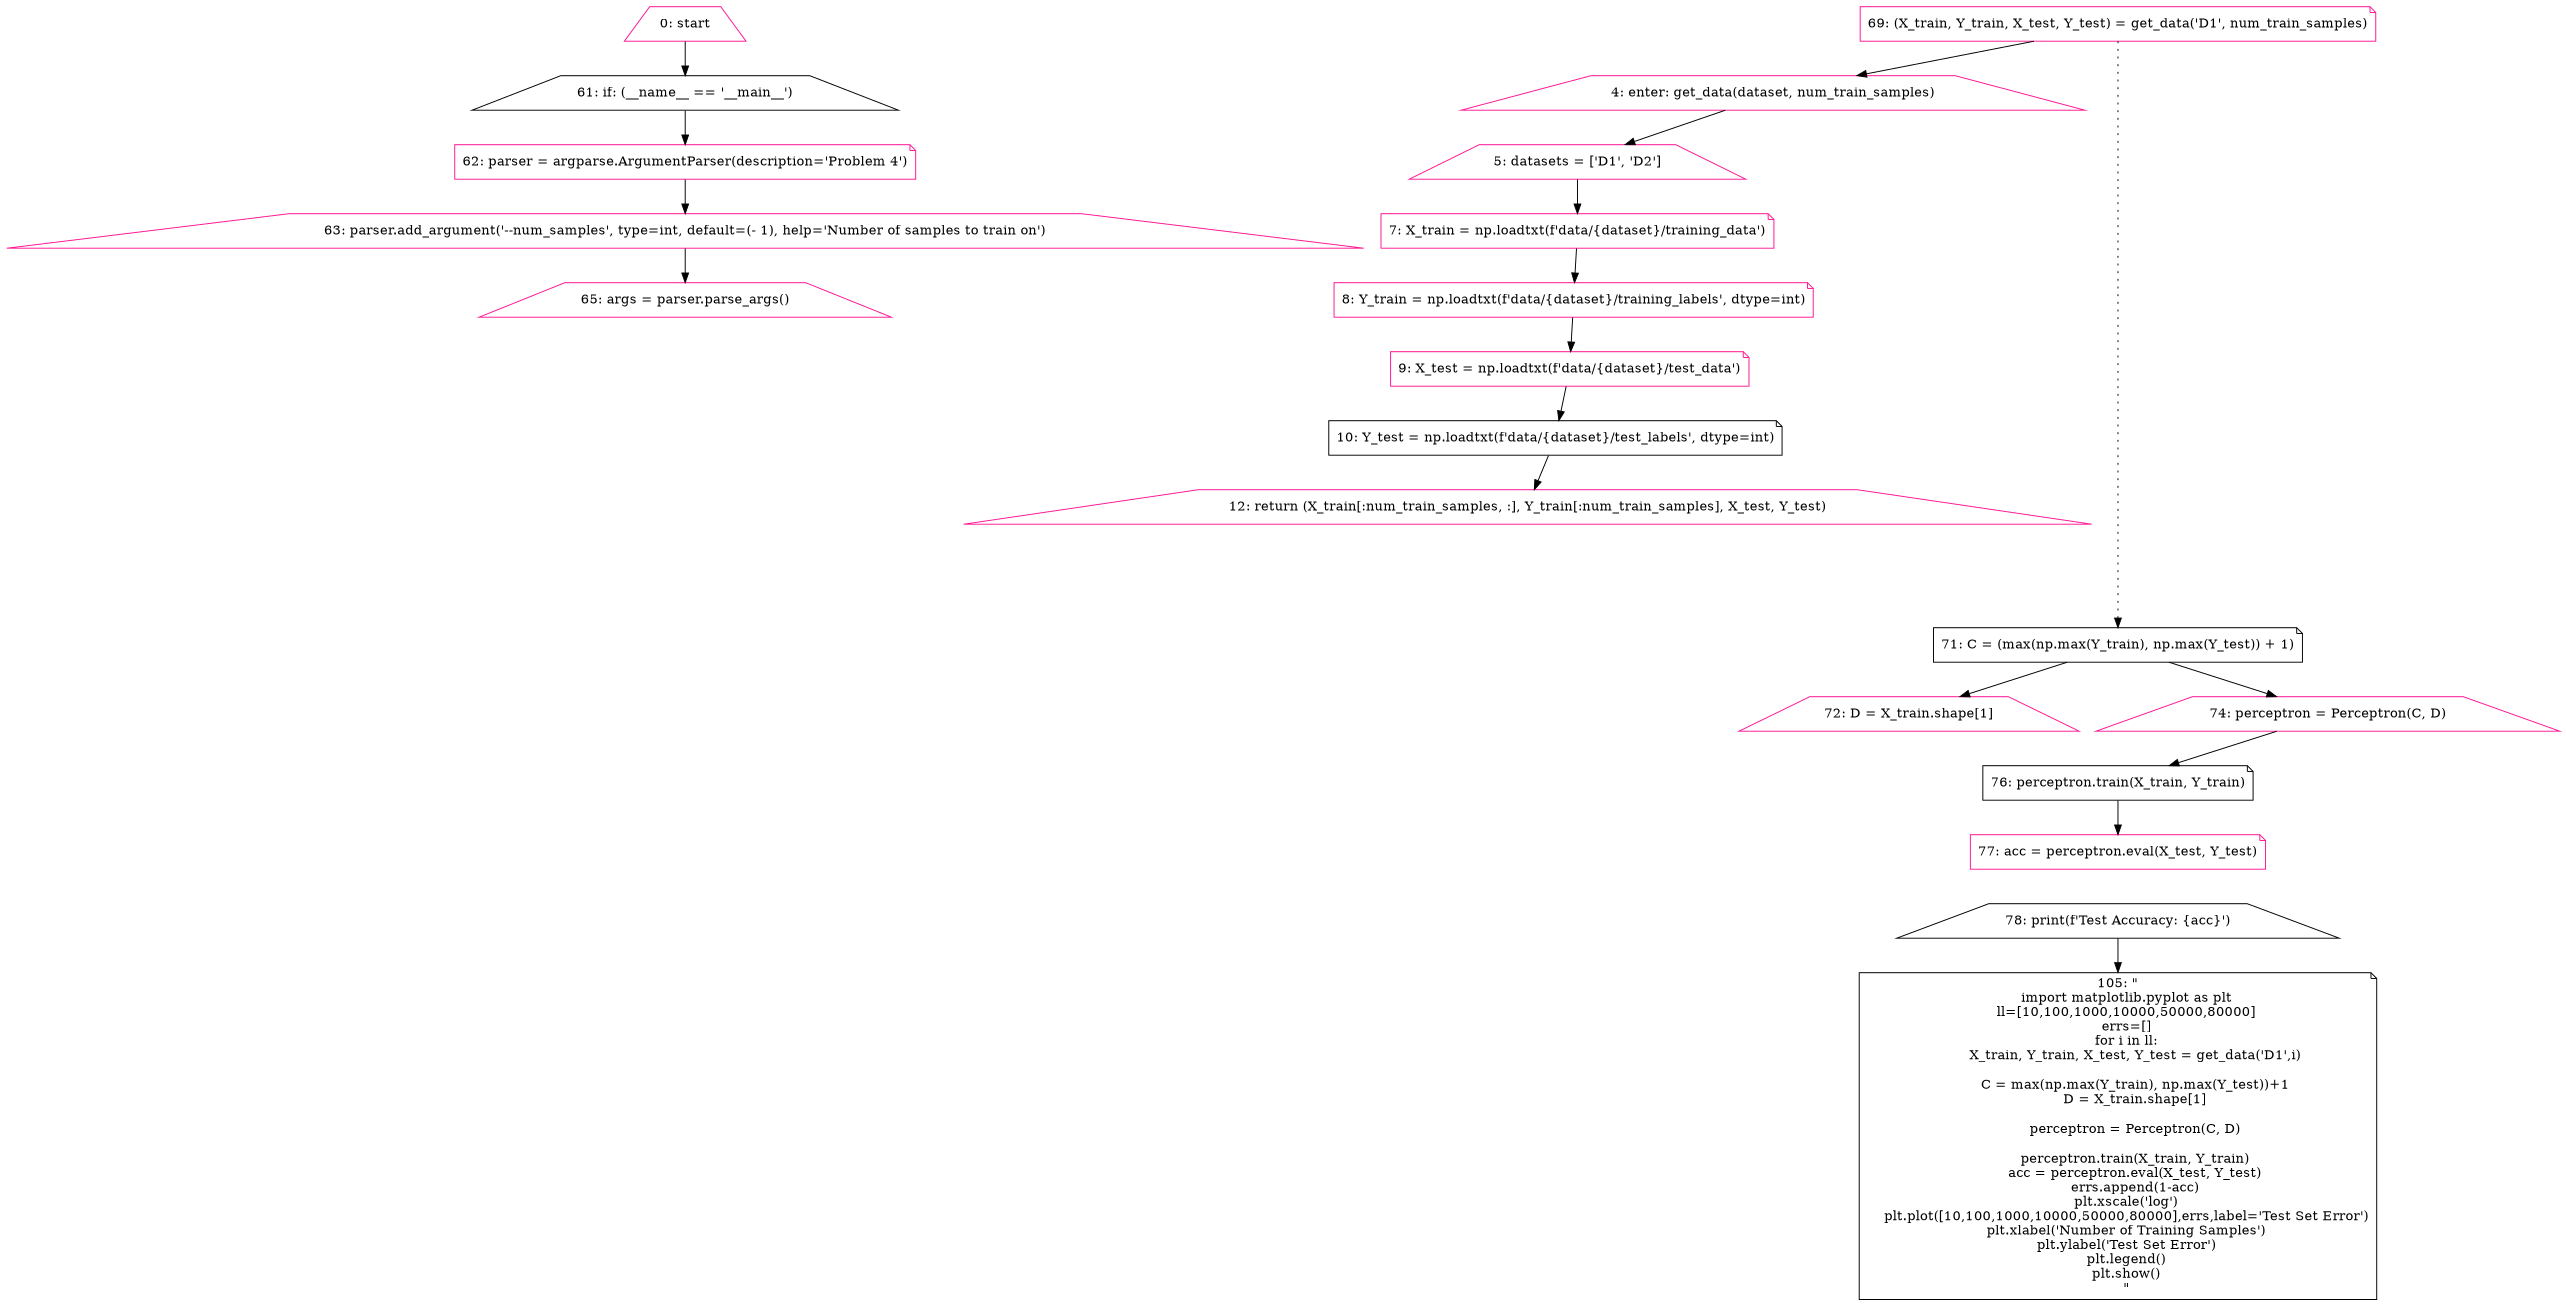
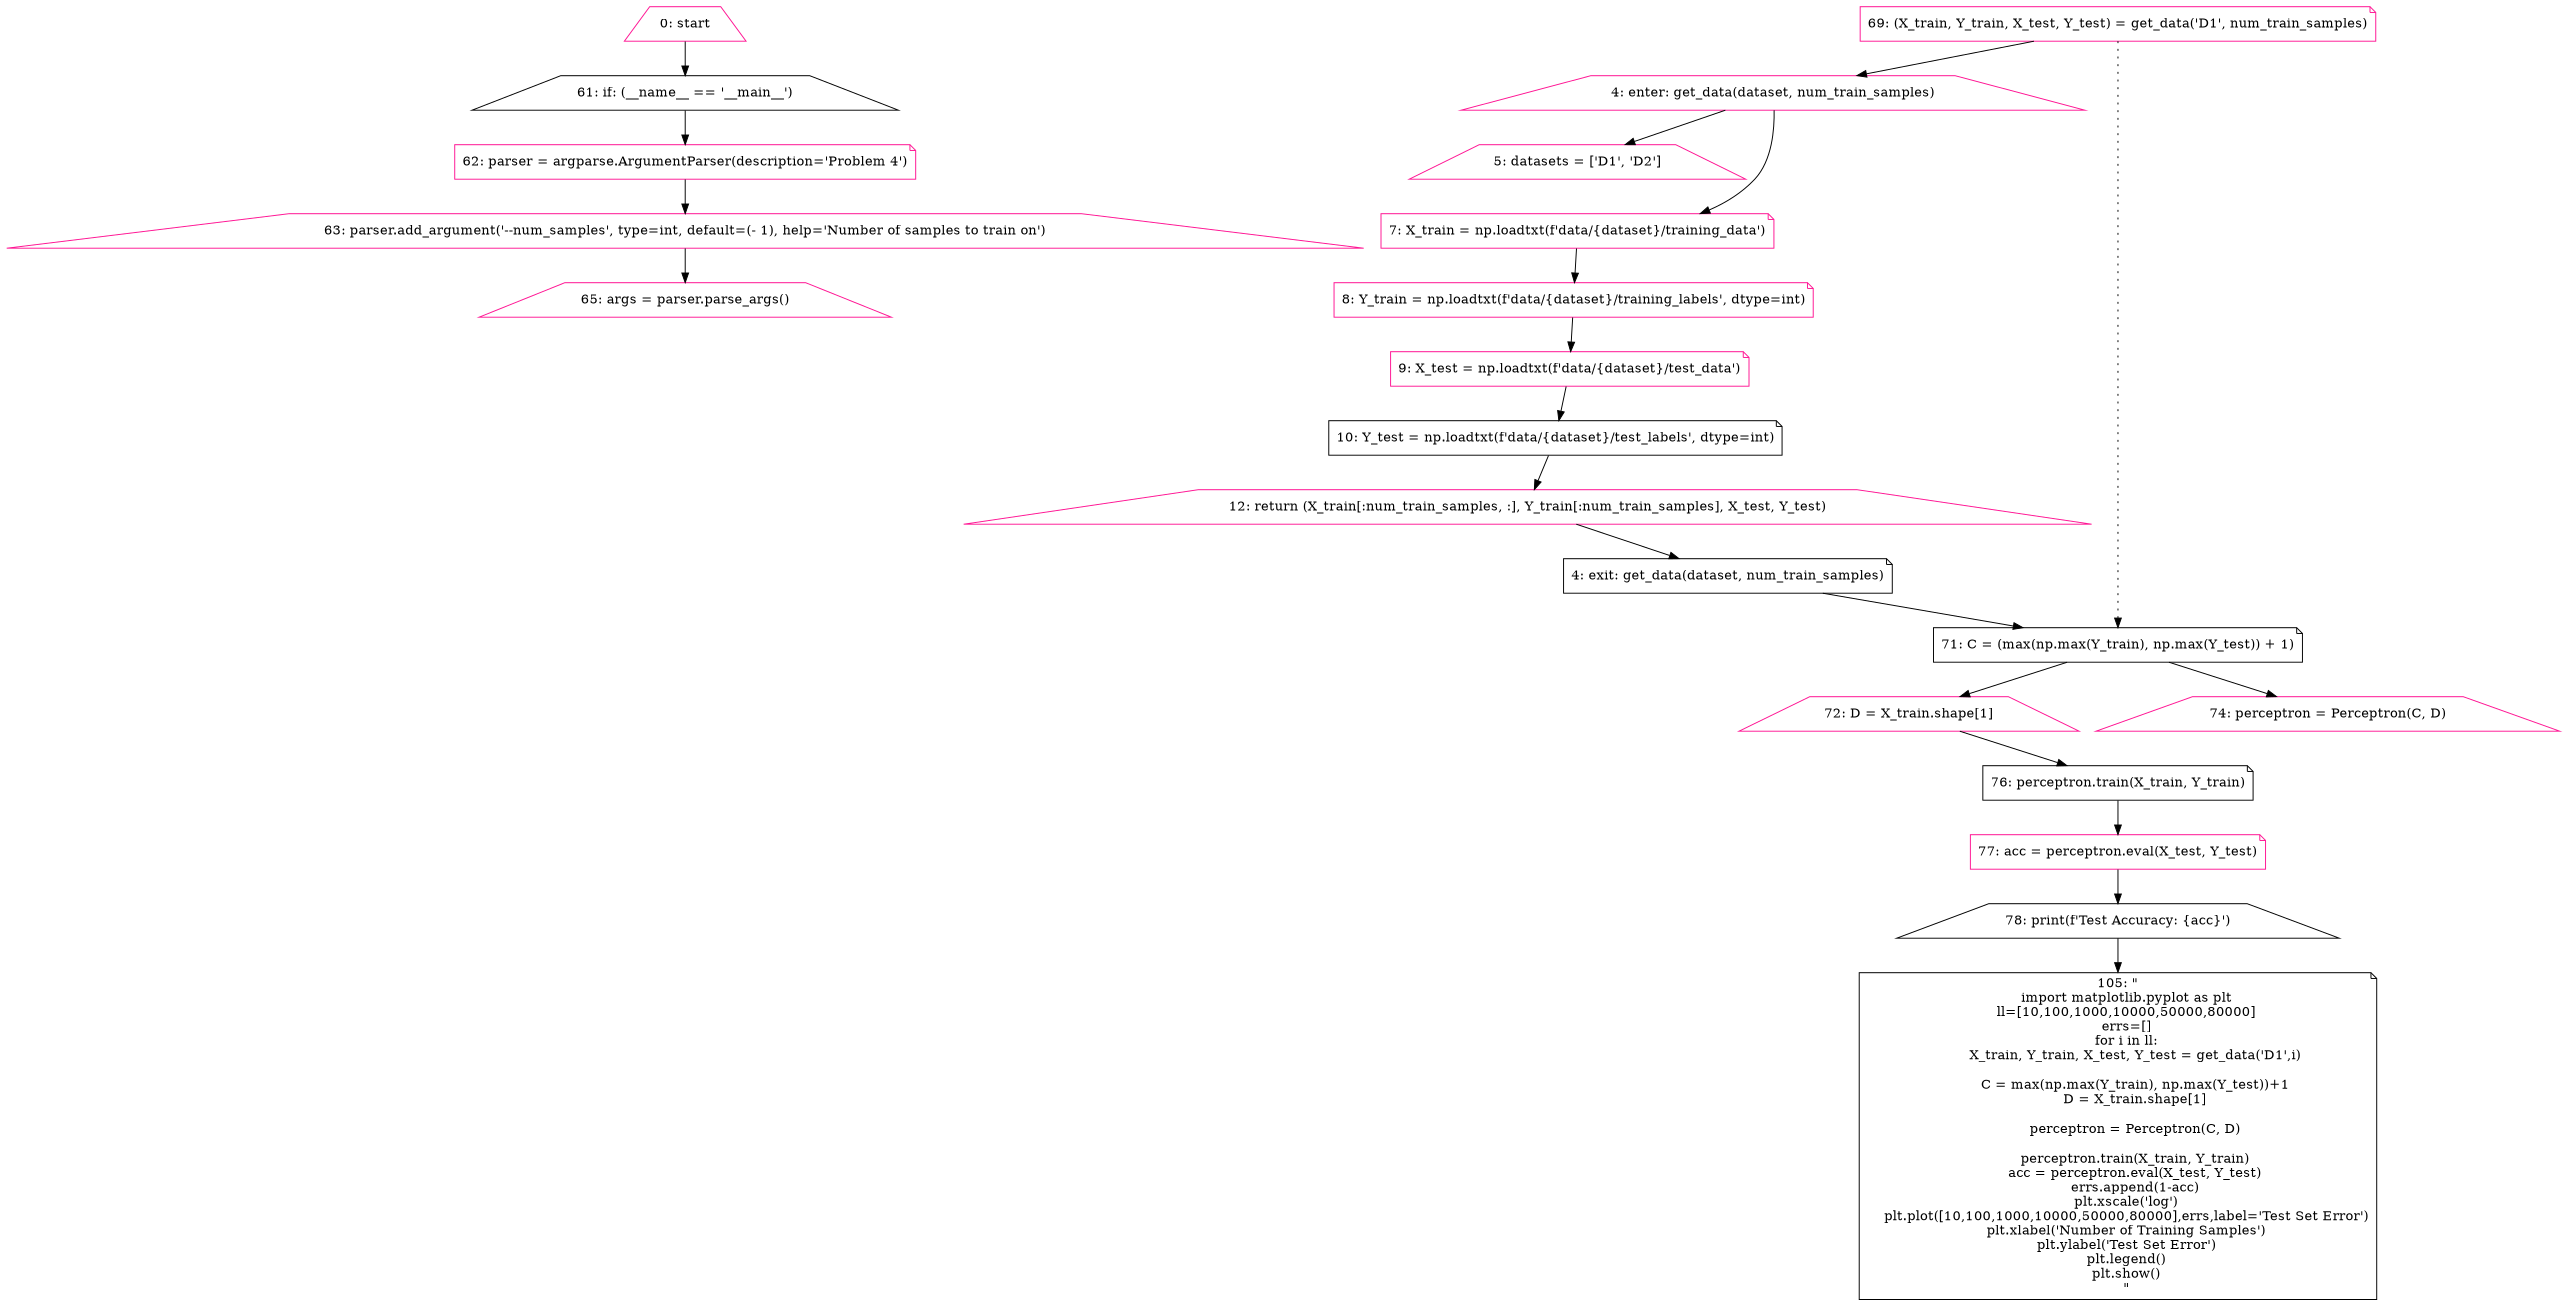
edge "5: datasets = ['D1', 'D2']" -> "7: X_train = np.loadtxt(f'data/{dataset}/training_data')": now "4: enter: get_data(dataset, num_train_samples)" -> "7: X_train = np.loadtxt(f'data/{dataset}/training_data')"
node "4: exit: get_data(dataset, num_train_samples)": added
edge "74: perceptron = Perceptron(C, D)" -> "76: perceptron.train(X_train, Y_train)": now "72: D = X_train.shape[1]" -> "76: perceptron.train(X_train, Y_train)"
edge "77: acc = perceptron.eval(X_test, Y_test)" -> "78: print(f'Test Accuracy: {acc}')": added
